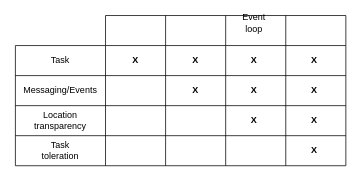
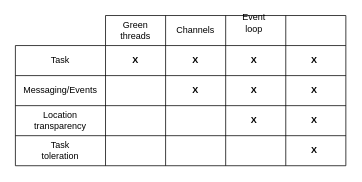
node "Green threads": added
node "Channels": added
